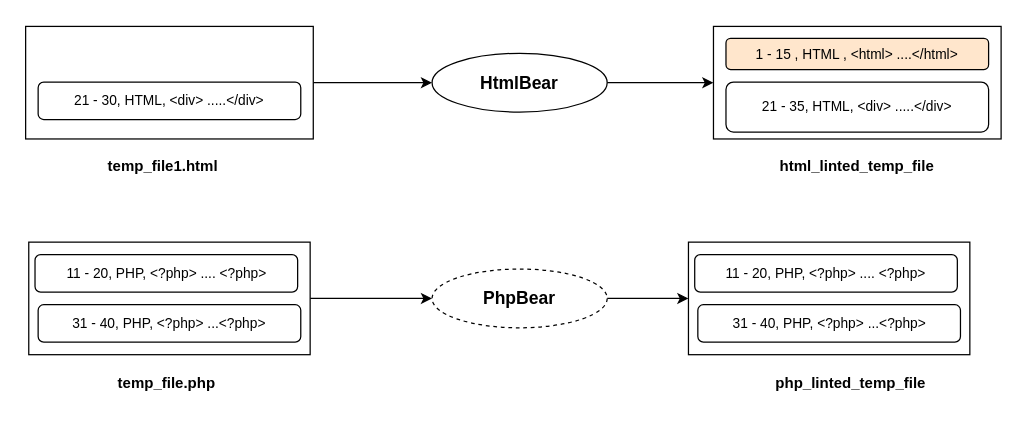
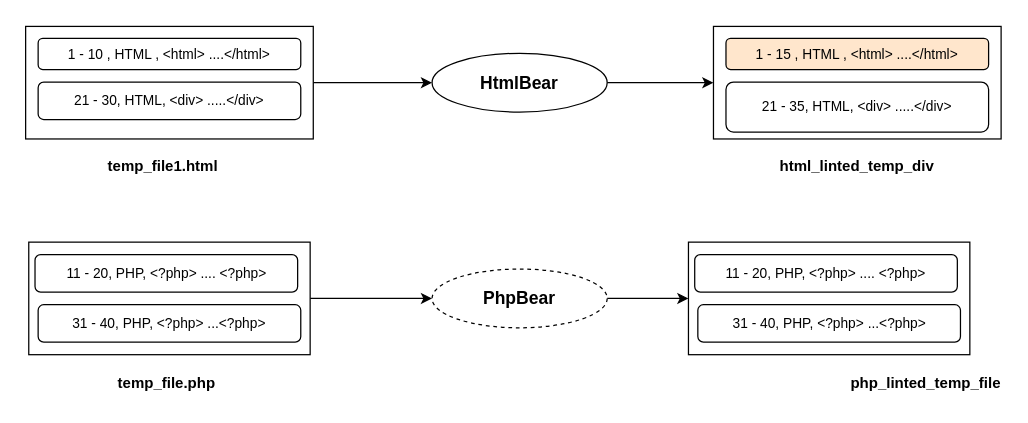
node "1 - 10 , HTML , <html> ....</html>": added
node "html_linted_temp_file": label "html_linted_temp_file" -> "html_linted_temp_div"
node "php_linted_temp_file": moved (851, 383) -> (926, 383)
